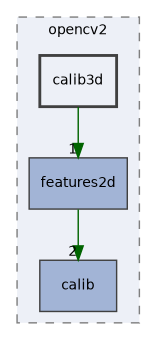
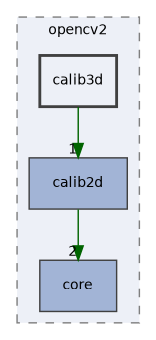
node "features2d": label "features2d" -> "calib2d"
node "calib": label "calib" -> "core"
